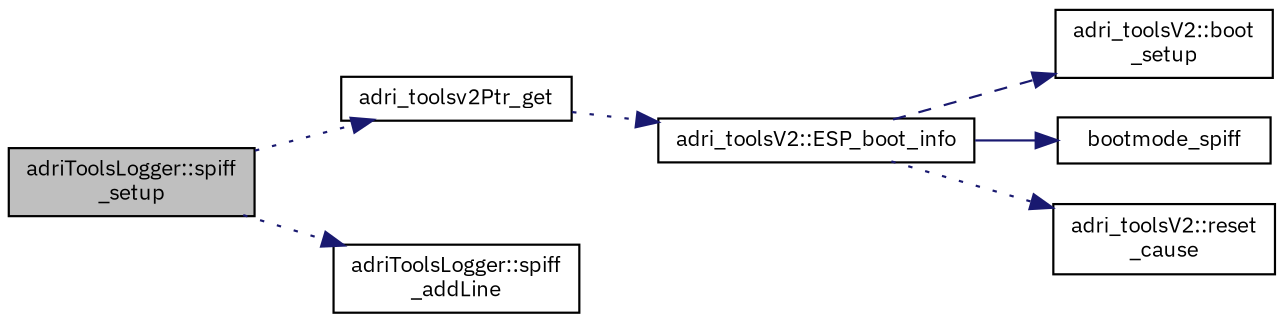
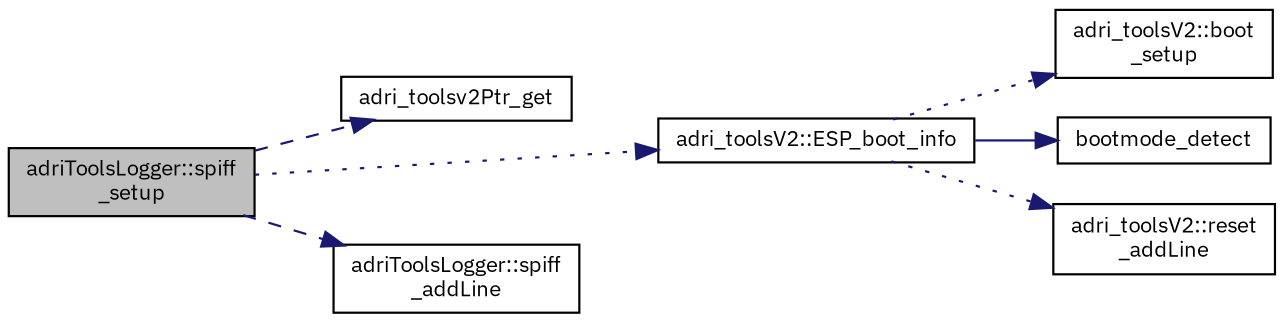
edge "adri_toolsV2::ESP_boot_info" -> "adri_toolsV2::boot _setup": style dashed -> dotted
edge "adri_toolsv2Ptr_get" -> "adri_toolsV2::ESP_boot_info": now "adriToolsLogger::spiff _setup" -> "adri_toolsV2::ESP_boot_info"
edge "adriToolsLogger::spiff _setup" -> "adri_toolsv2Ptr_get": style dotted -> dashed
node "bootmode_spiff": label "bootmode_spiff" -> "bootmode_detect"
edge "adriToolsLogger::spiff _setup" -> "adriToolsLogger::spiff _addLine": style dotted -> dashed
node "adri_toolsV2::reset _cause": label "adri_toolsV2::reset _cause" -> "adri_toolsV2::reset _addLine"
